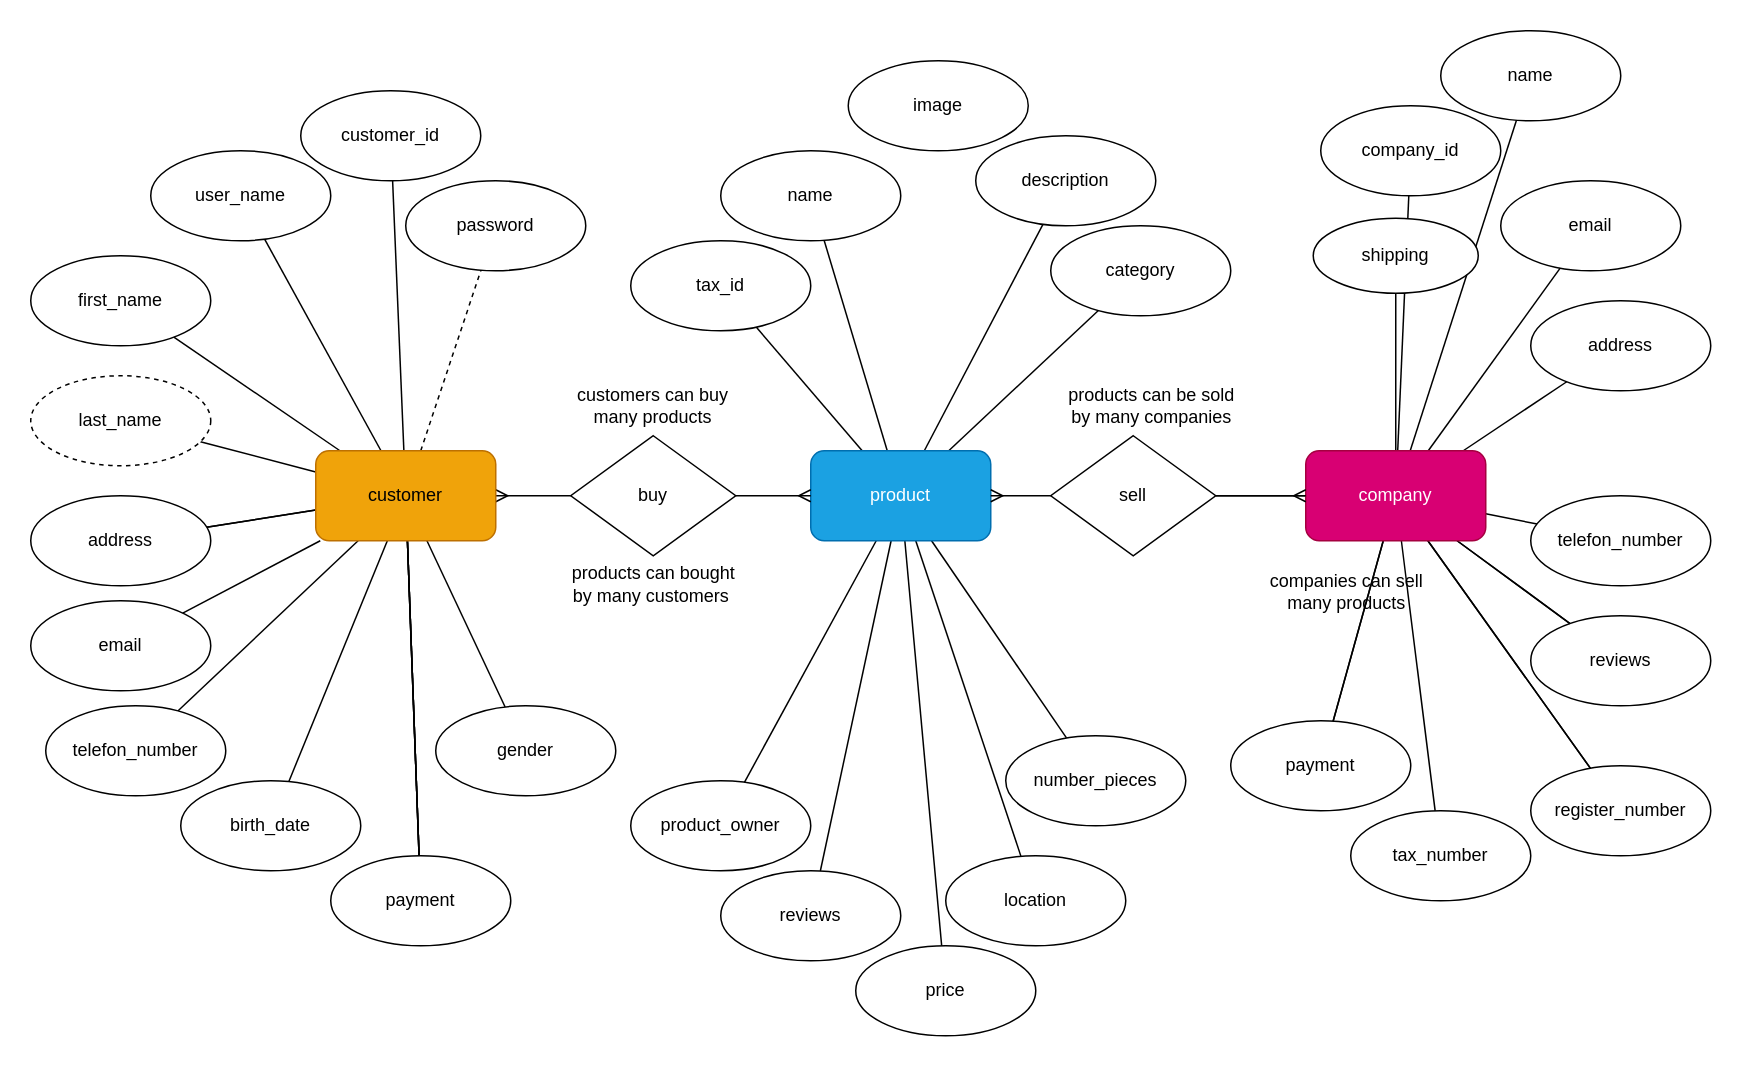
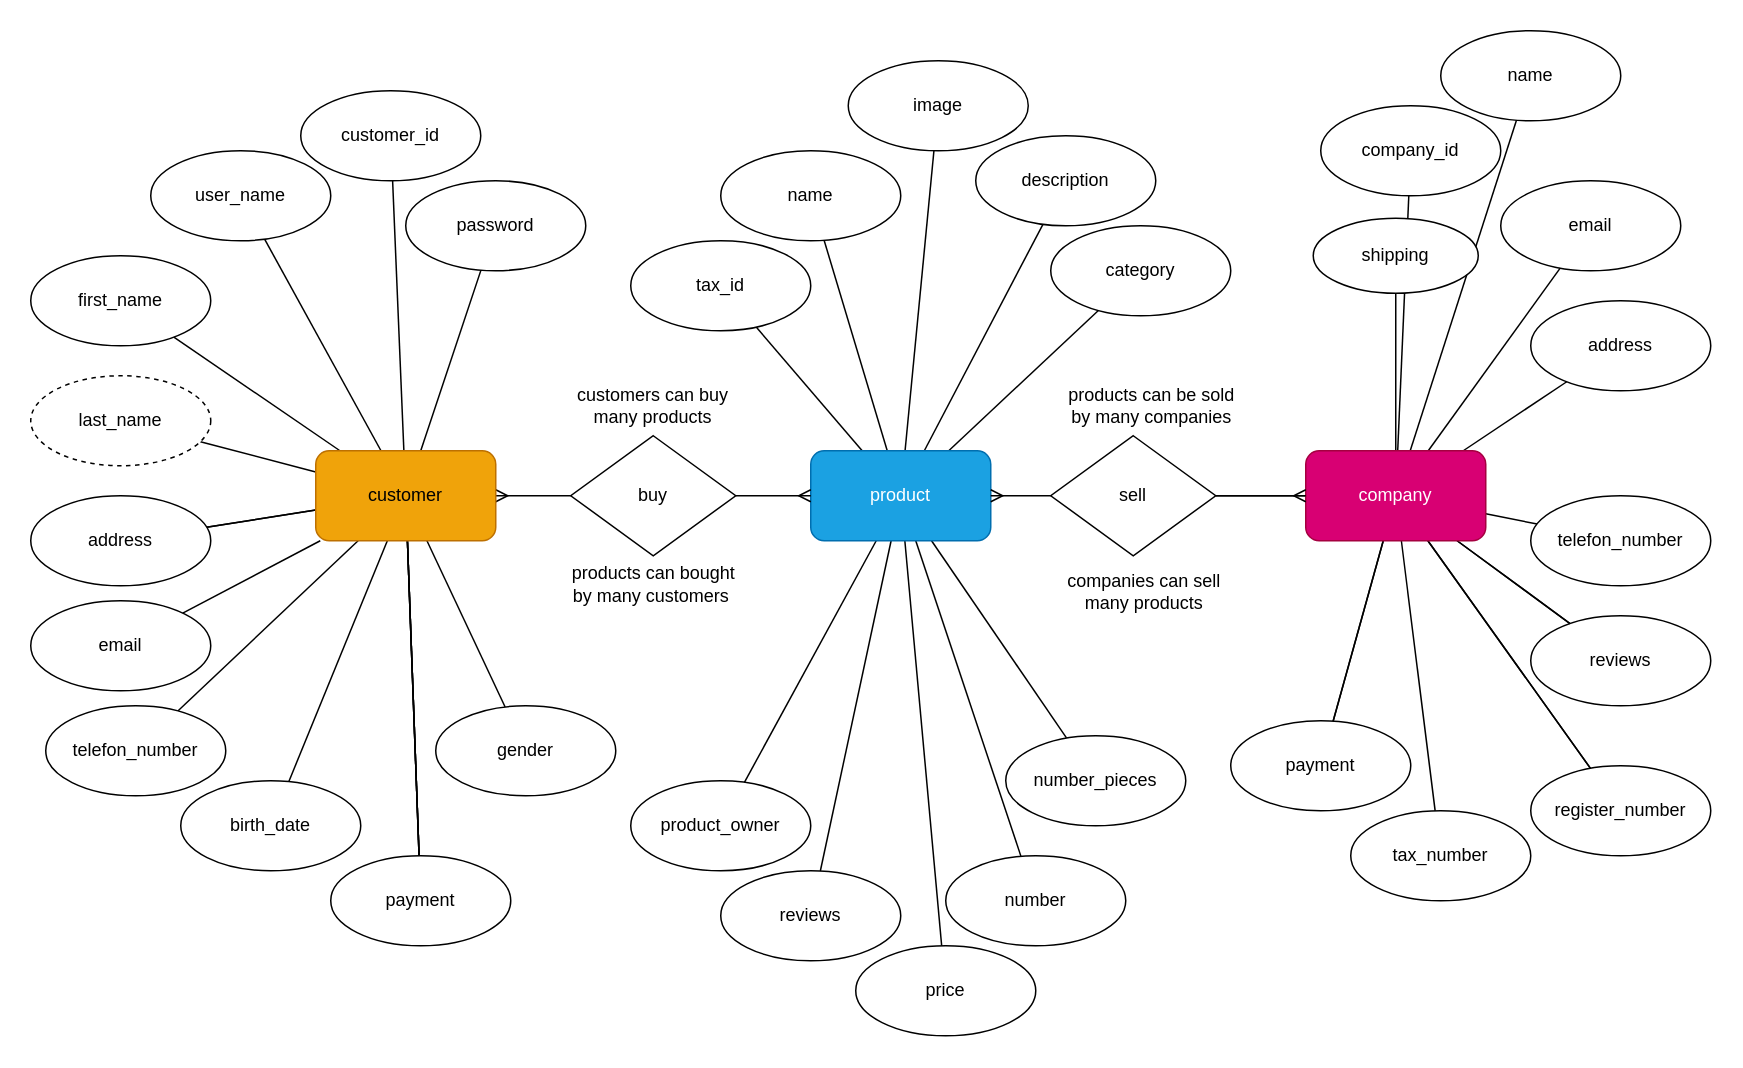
edge "image" -- "product": added
edge "password" -- "customer": style dashed -> solid
node "companies can sell many products": moved (1347, 592) -> (1145, 592)
node "location": label "location" -> "number"
